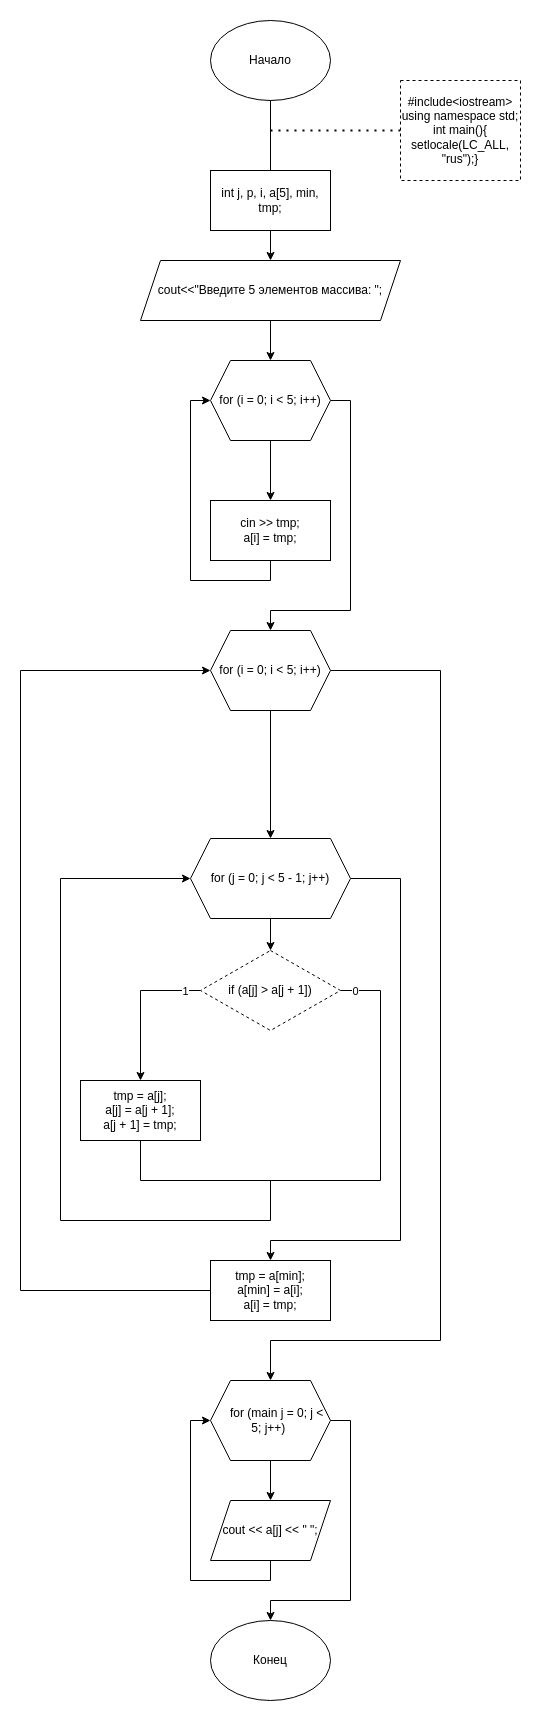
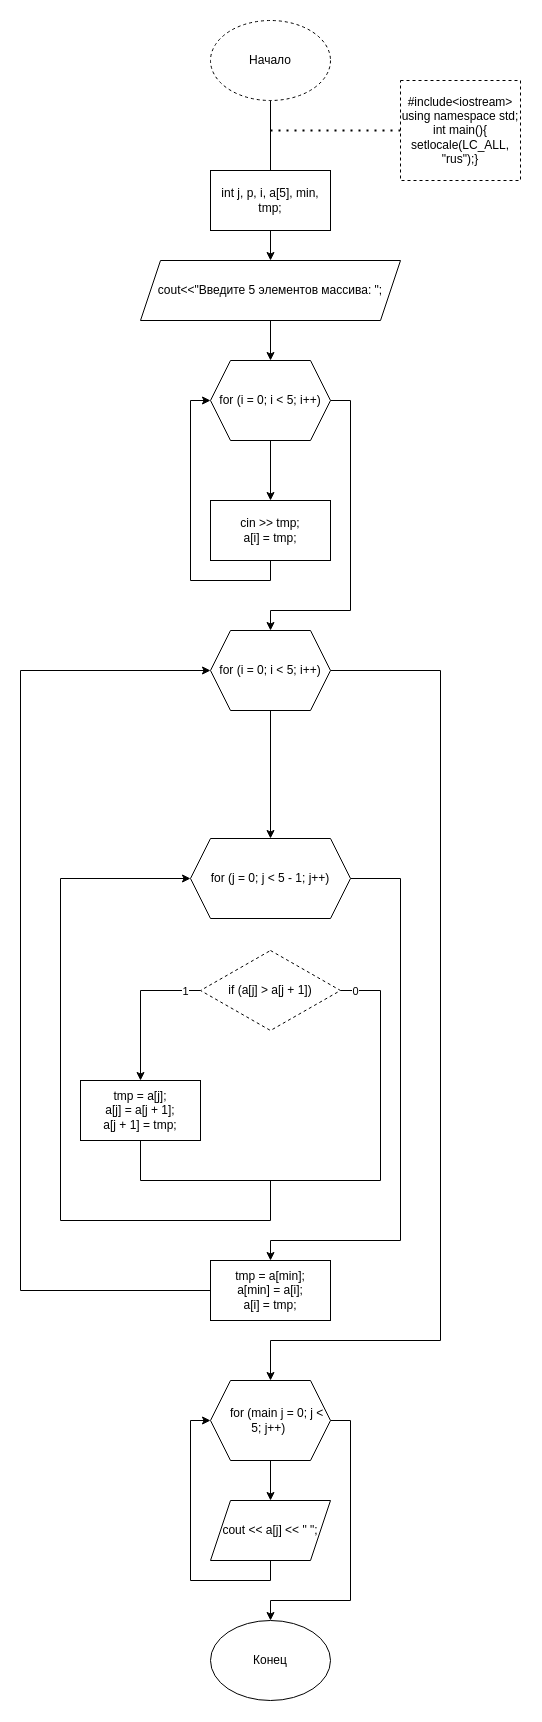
node "Начало": style solid -> dashed
edge "for (j = 0; j < 5 - 1; j++)" -> "if (a[j] > a[j + 1])": removed
